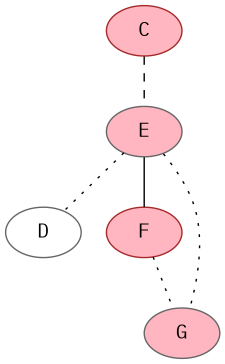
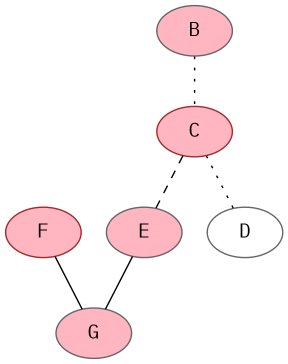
node "B": added
edge "E" -- "D": now "C" -- "D"
edge "E" -- "F": removed
edge "E" -- "G": style dotted -> solid
edge "F" -- "G": style dotted -> solid
